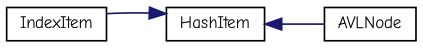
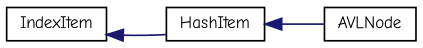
edge "IndexItem" -> "HashItem": reversed
